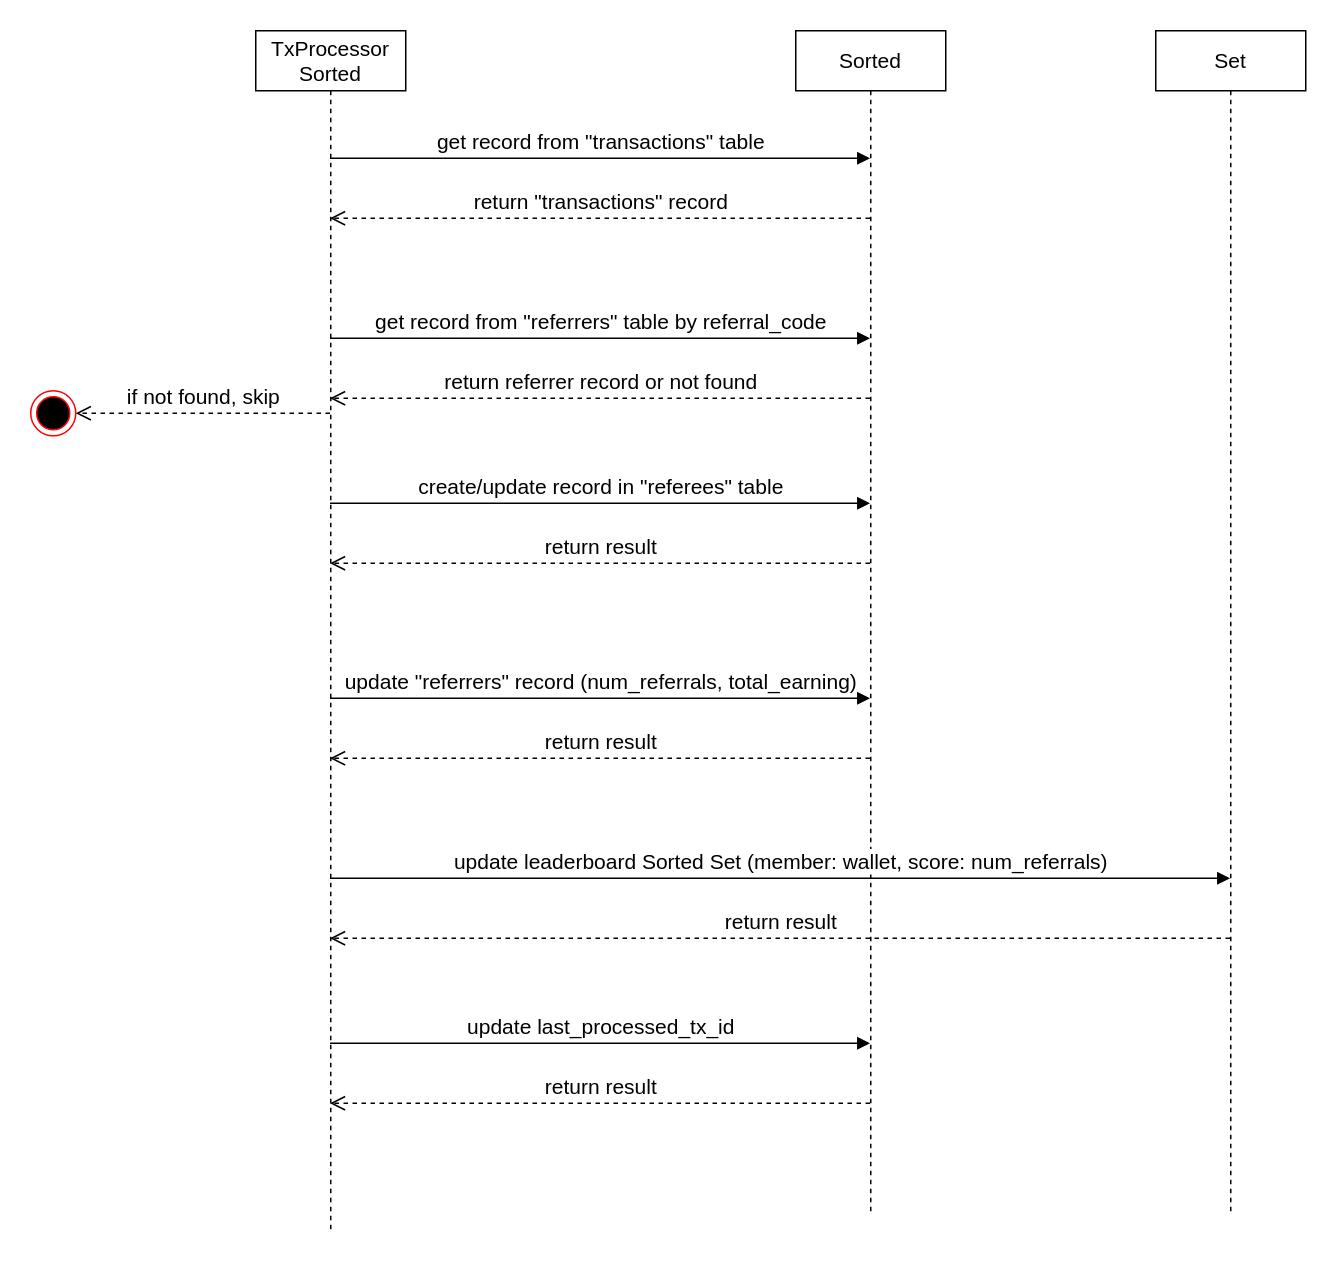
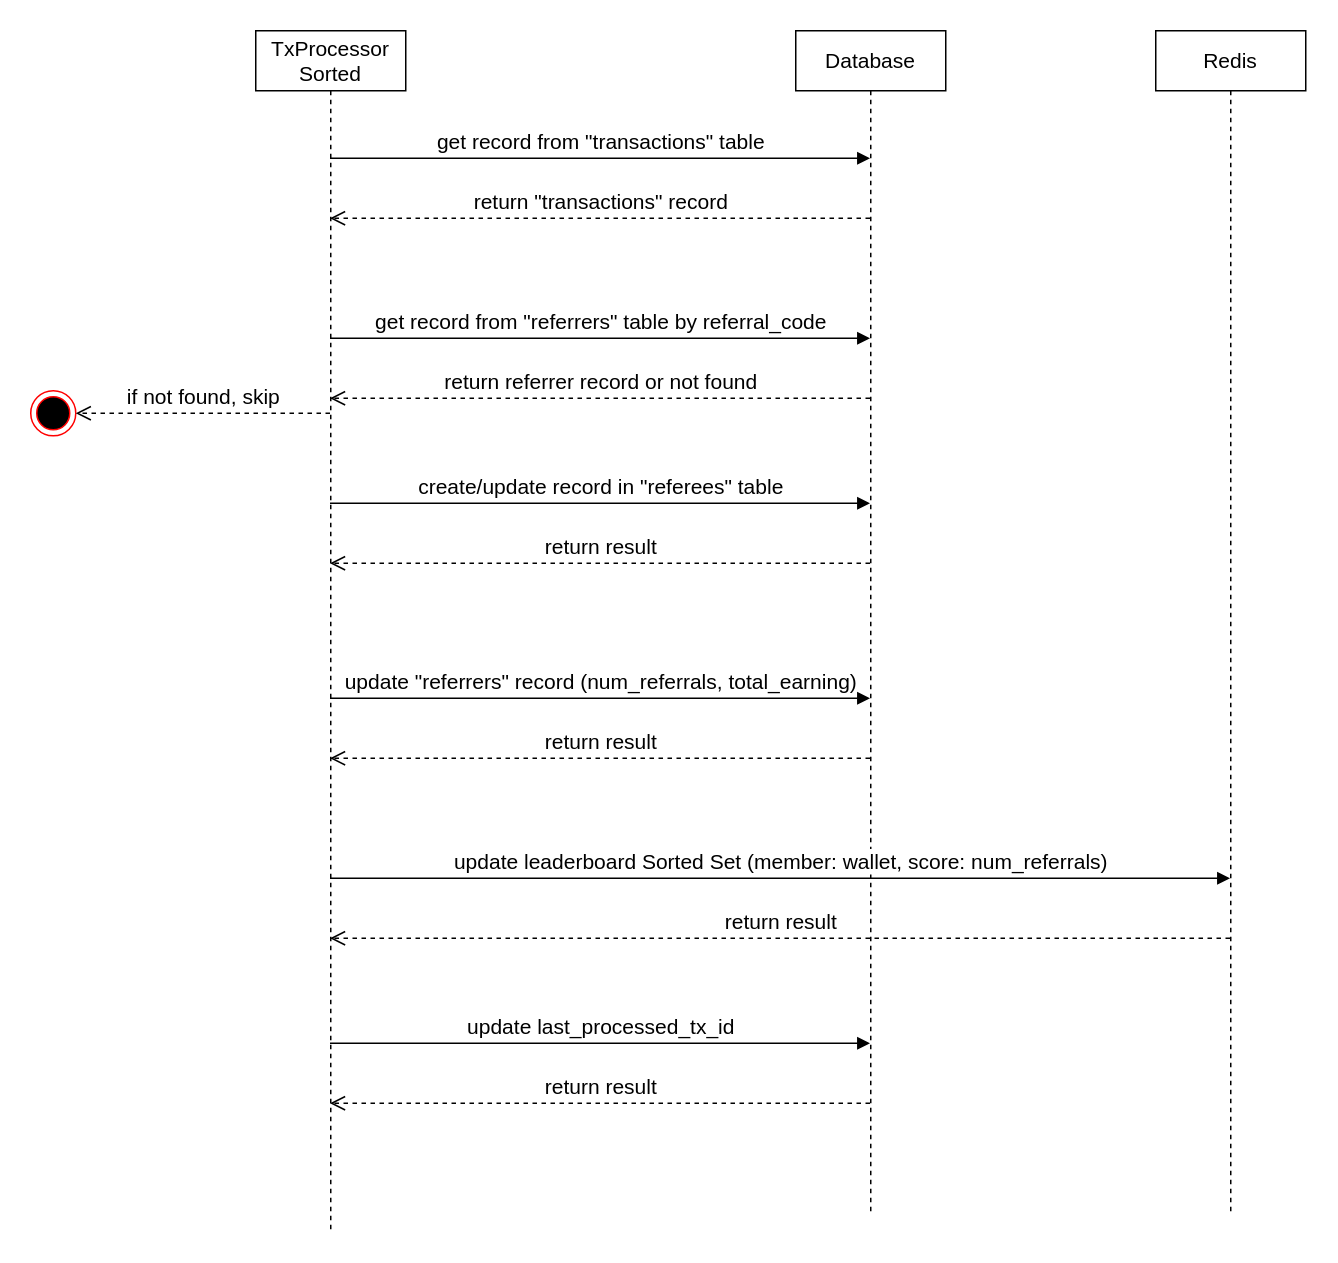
node "Sorted": label "Sorted" -> "Database"
node "Set": label "Set" -> "Redis"
